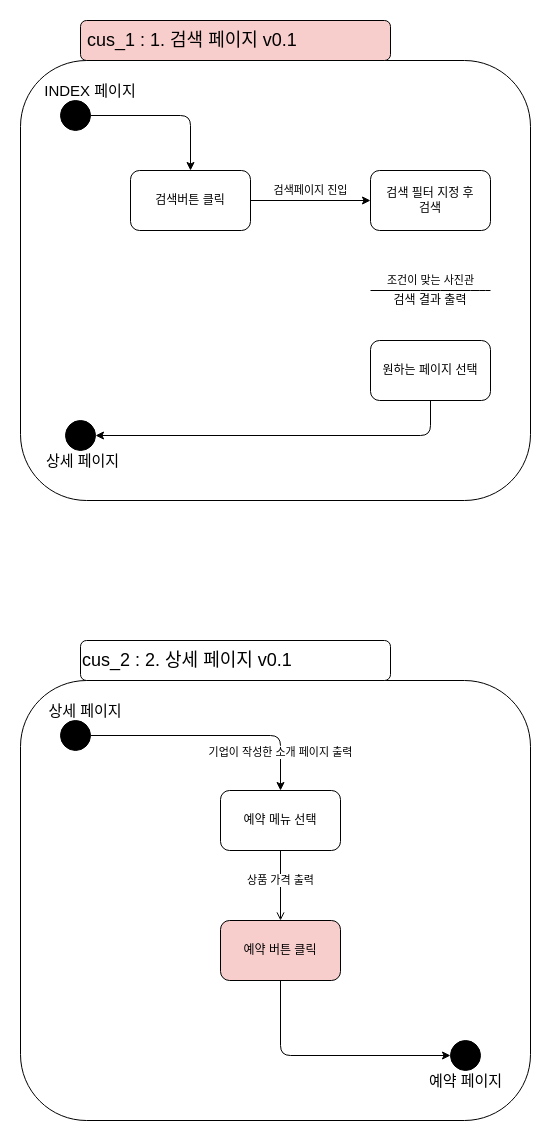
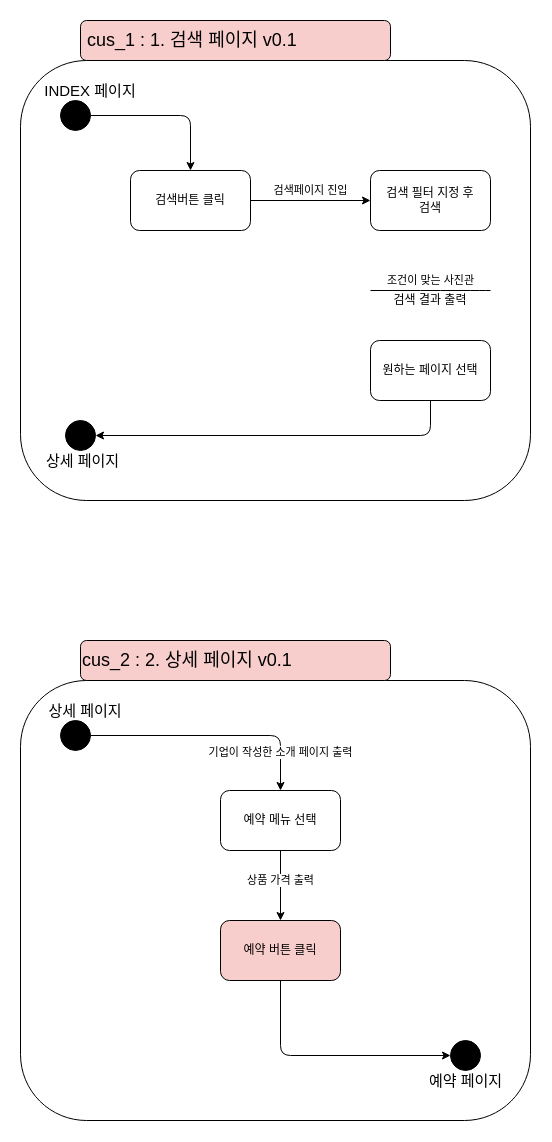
node "cus_2 : 2. 상세 페이지 v0.1": fillcolor #ffffff -> #f8cecc
edge "예약 메뉴 선택" -> "예약 버튼 클릭": arrowhead open -> classic
